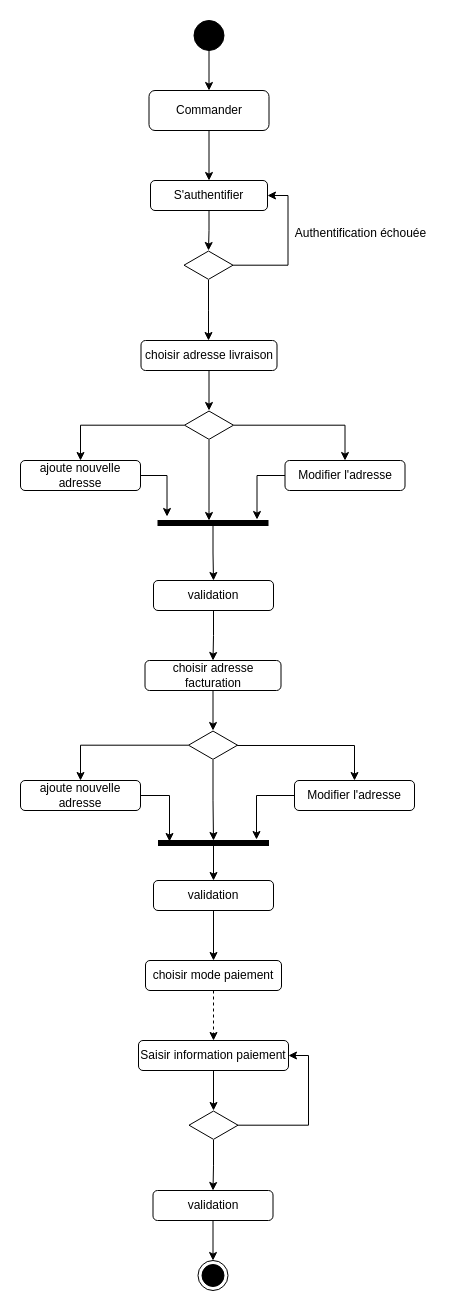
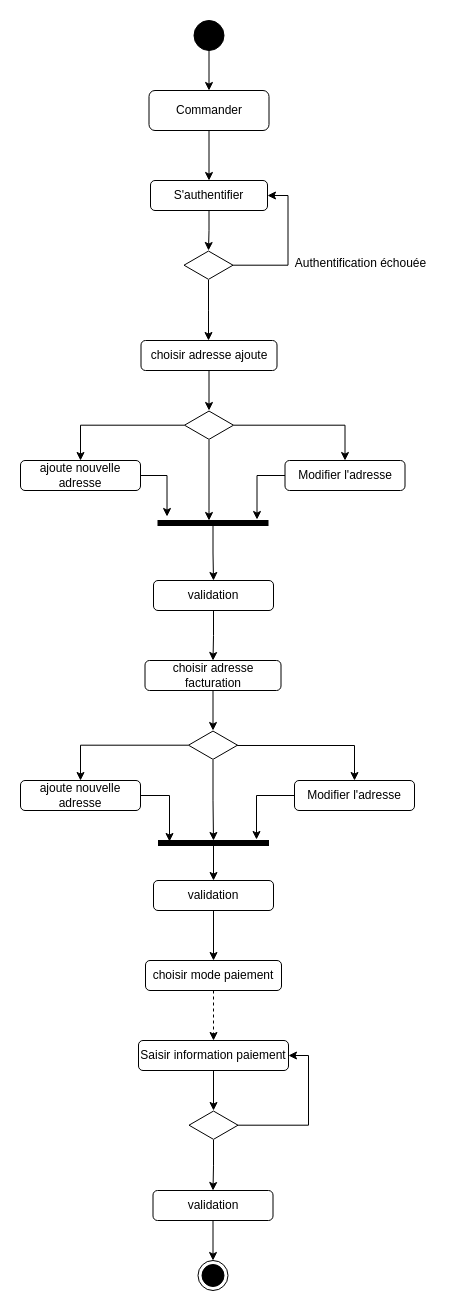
node "Authentification échouée": moved (360, 234) -> (360, 264)
node "choisir adresse livraison": label "choisir adresse livraison" -> "choisir adresse ajoute"
